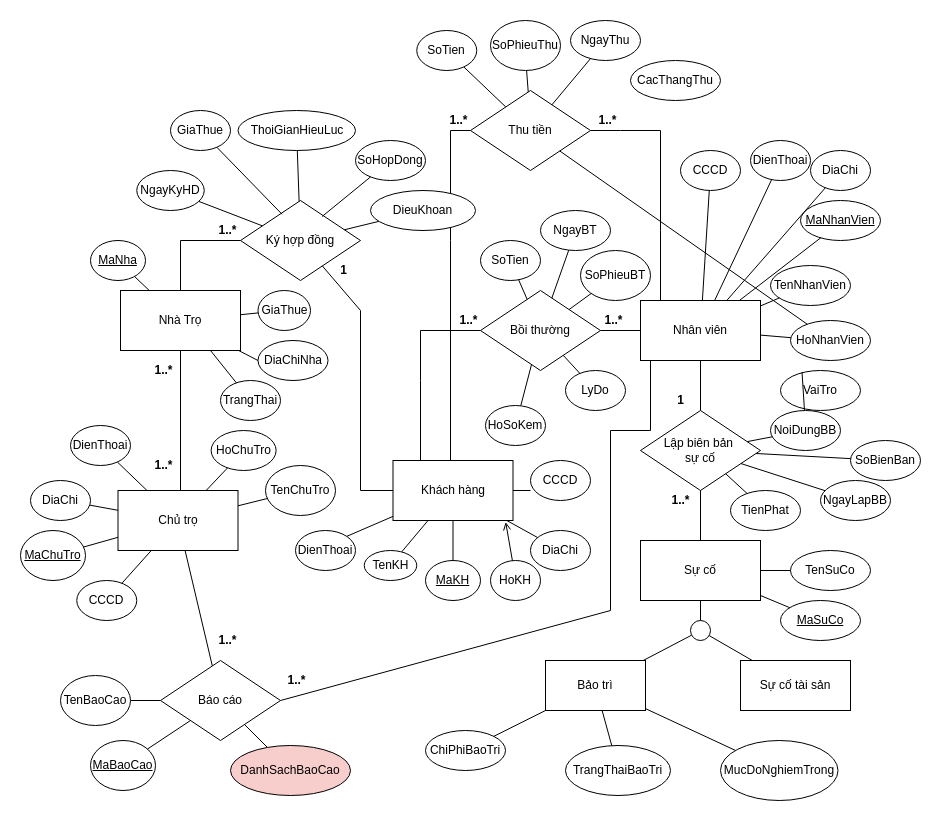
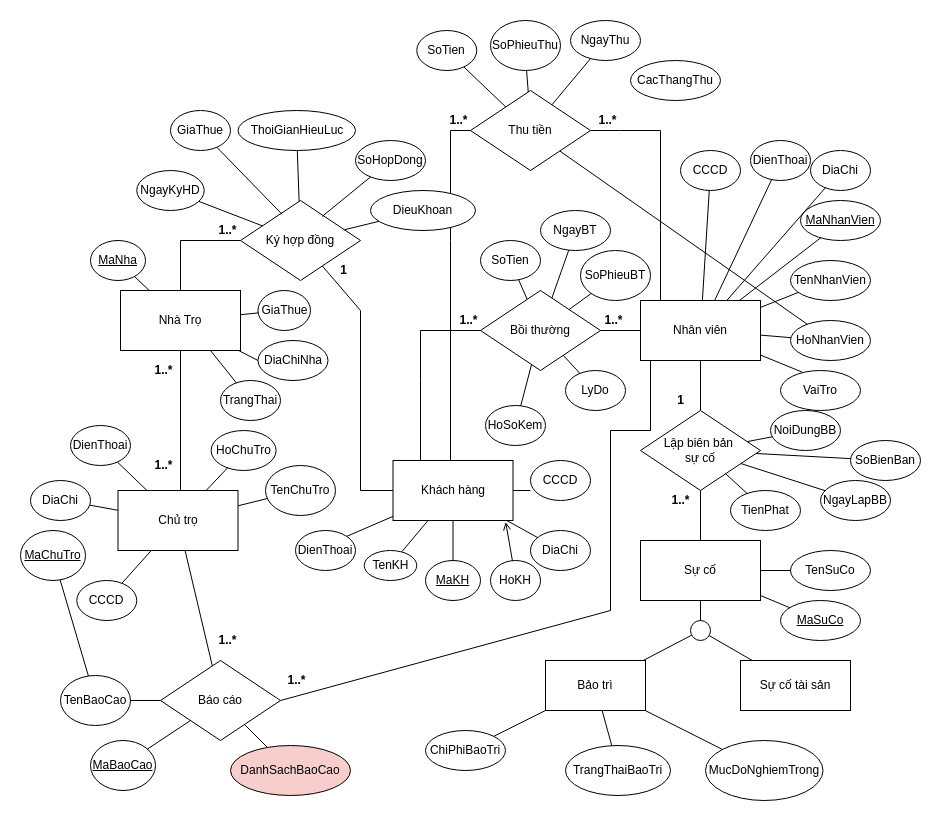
node "TenNhanVien": moved (811, 286) -> (831, 281)
edge "VaiTro" -- "NoiDungBB": now "VaiTro" -- "Nhân viên"
edge "Chủ trọ" -- "MaChuTro": now "TenBaoCao" -- "MaChuTro"
node "MucDoNghiemTrong": moved (779, 771) -> (764, 771)
